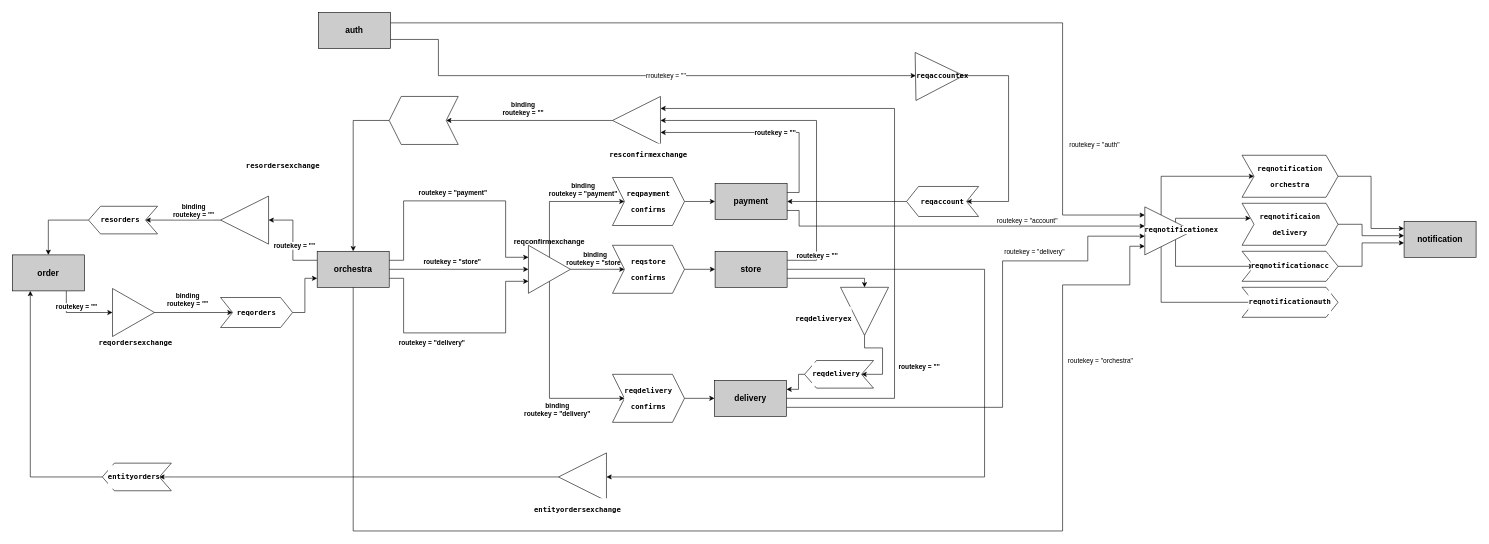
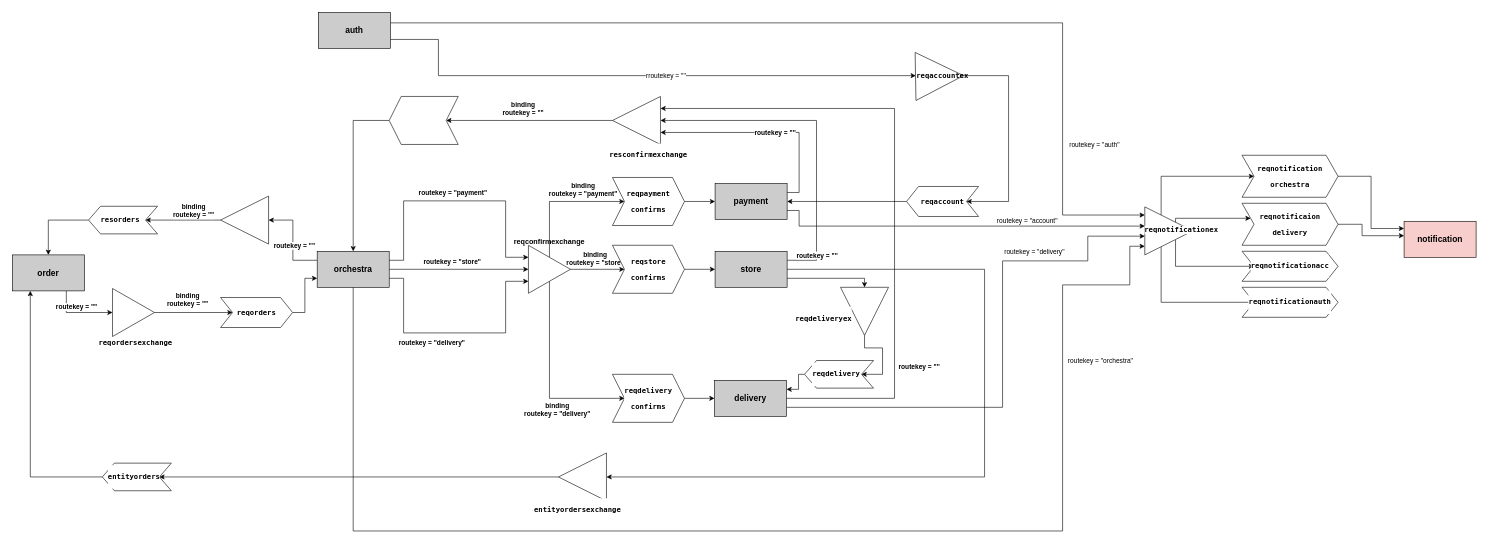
node "resordersexchange": removed
node "notification": fillcolor #cccccc -> #f8cecc
edge "reqnotificationacc" -> "notification": removed
